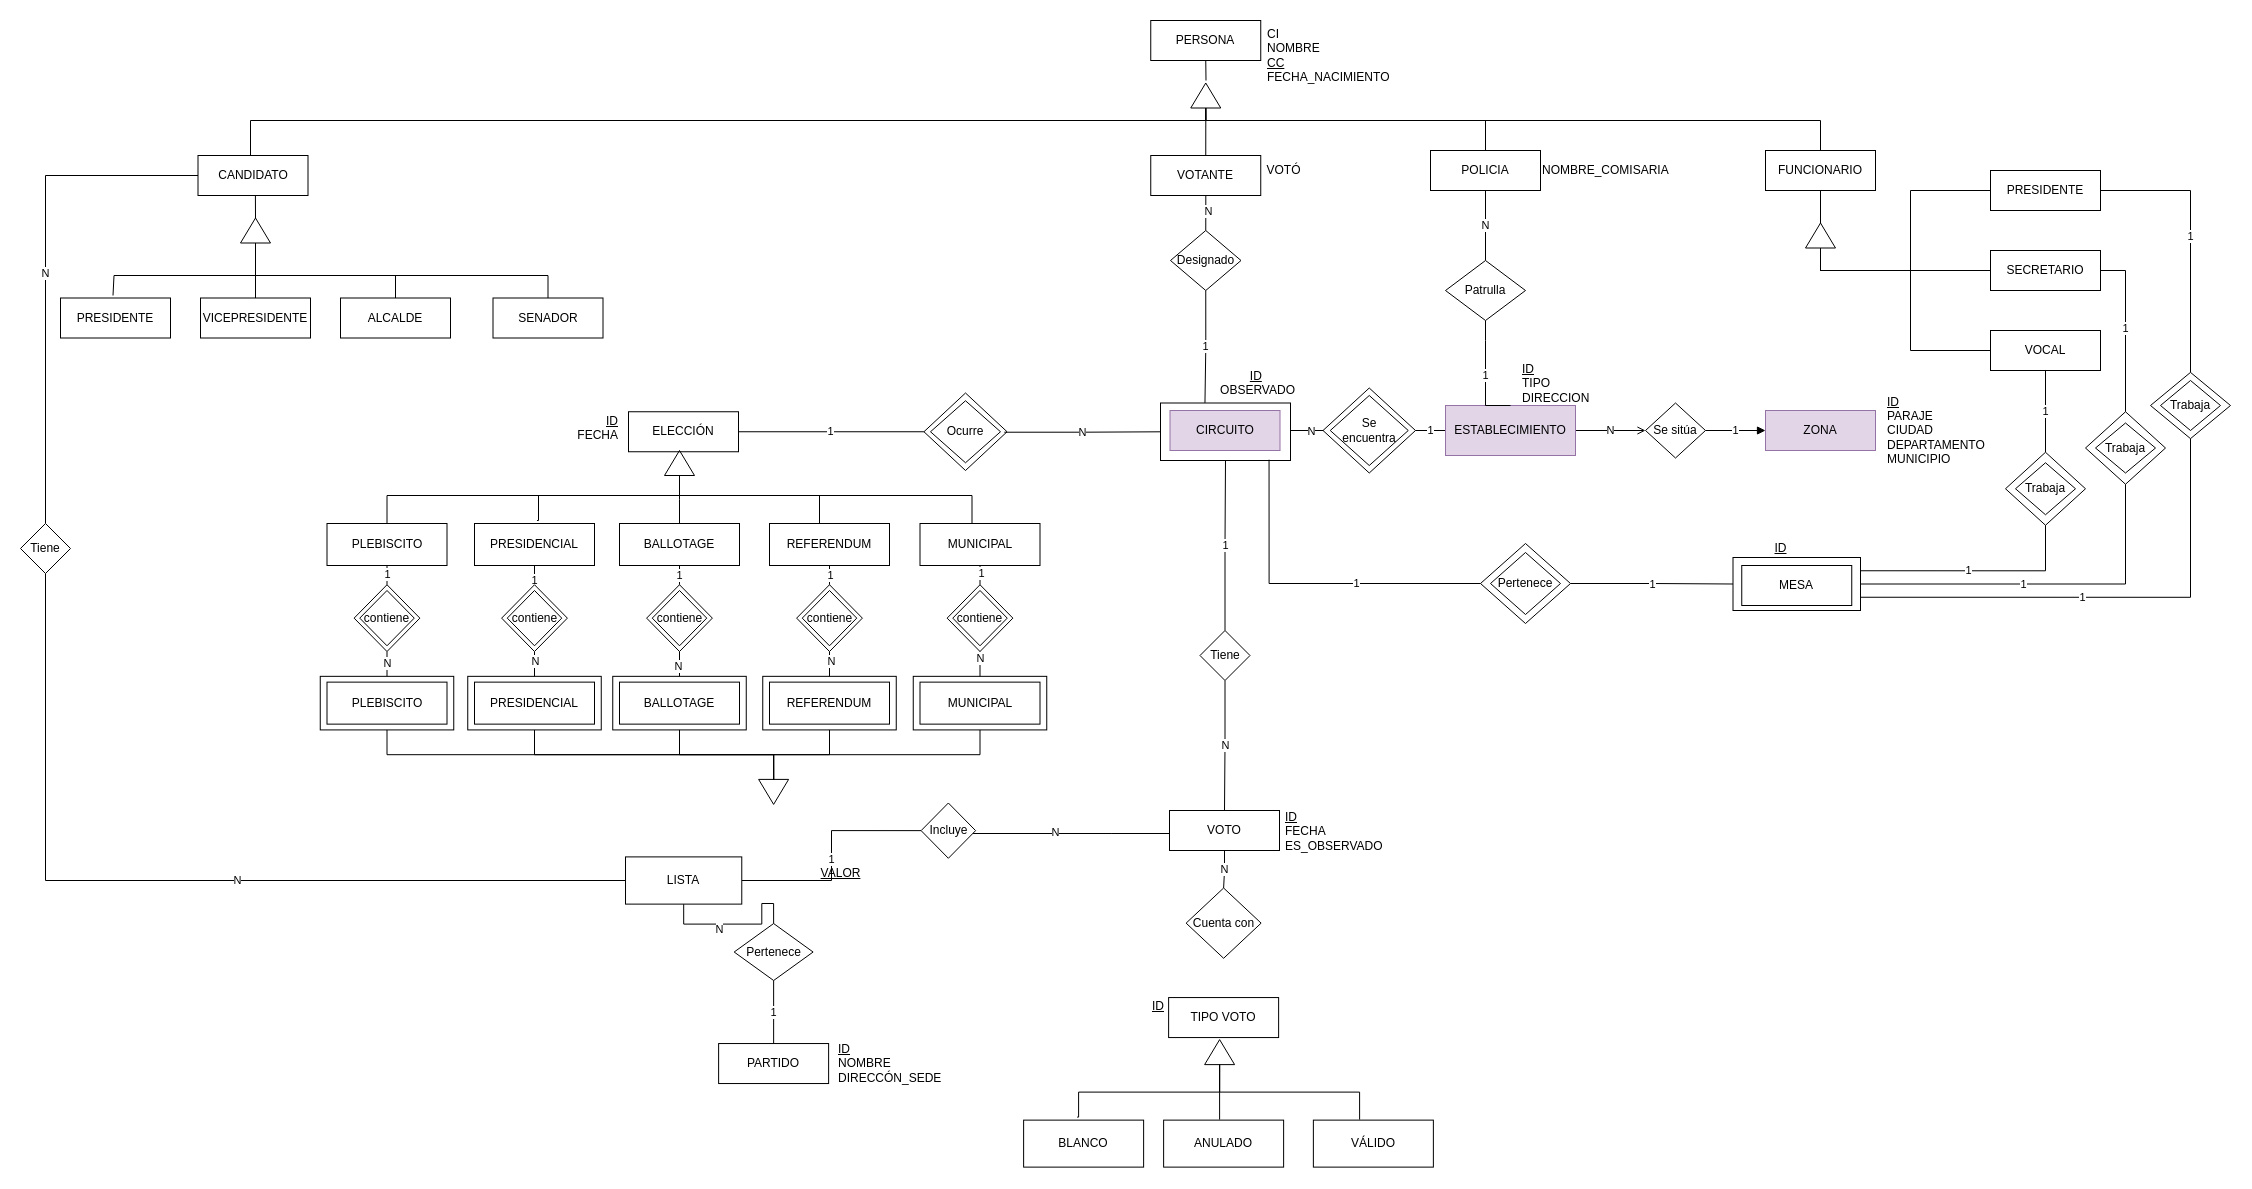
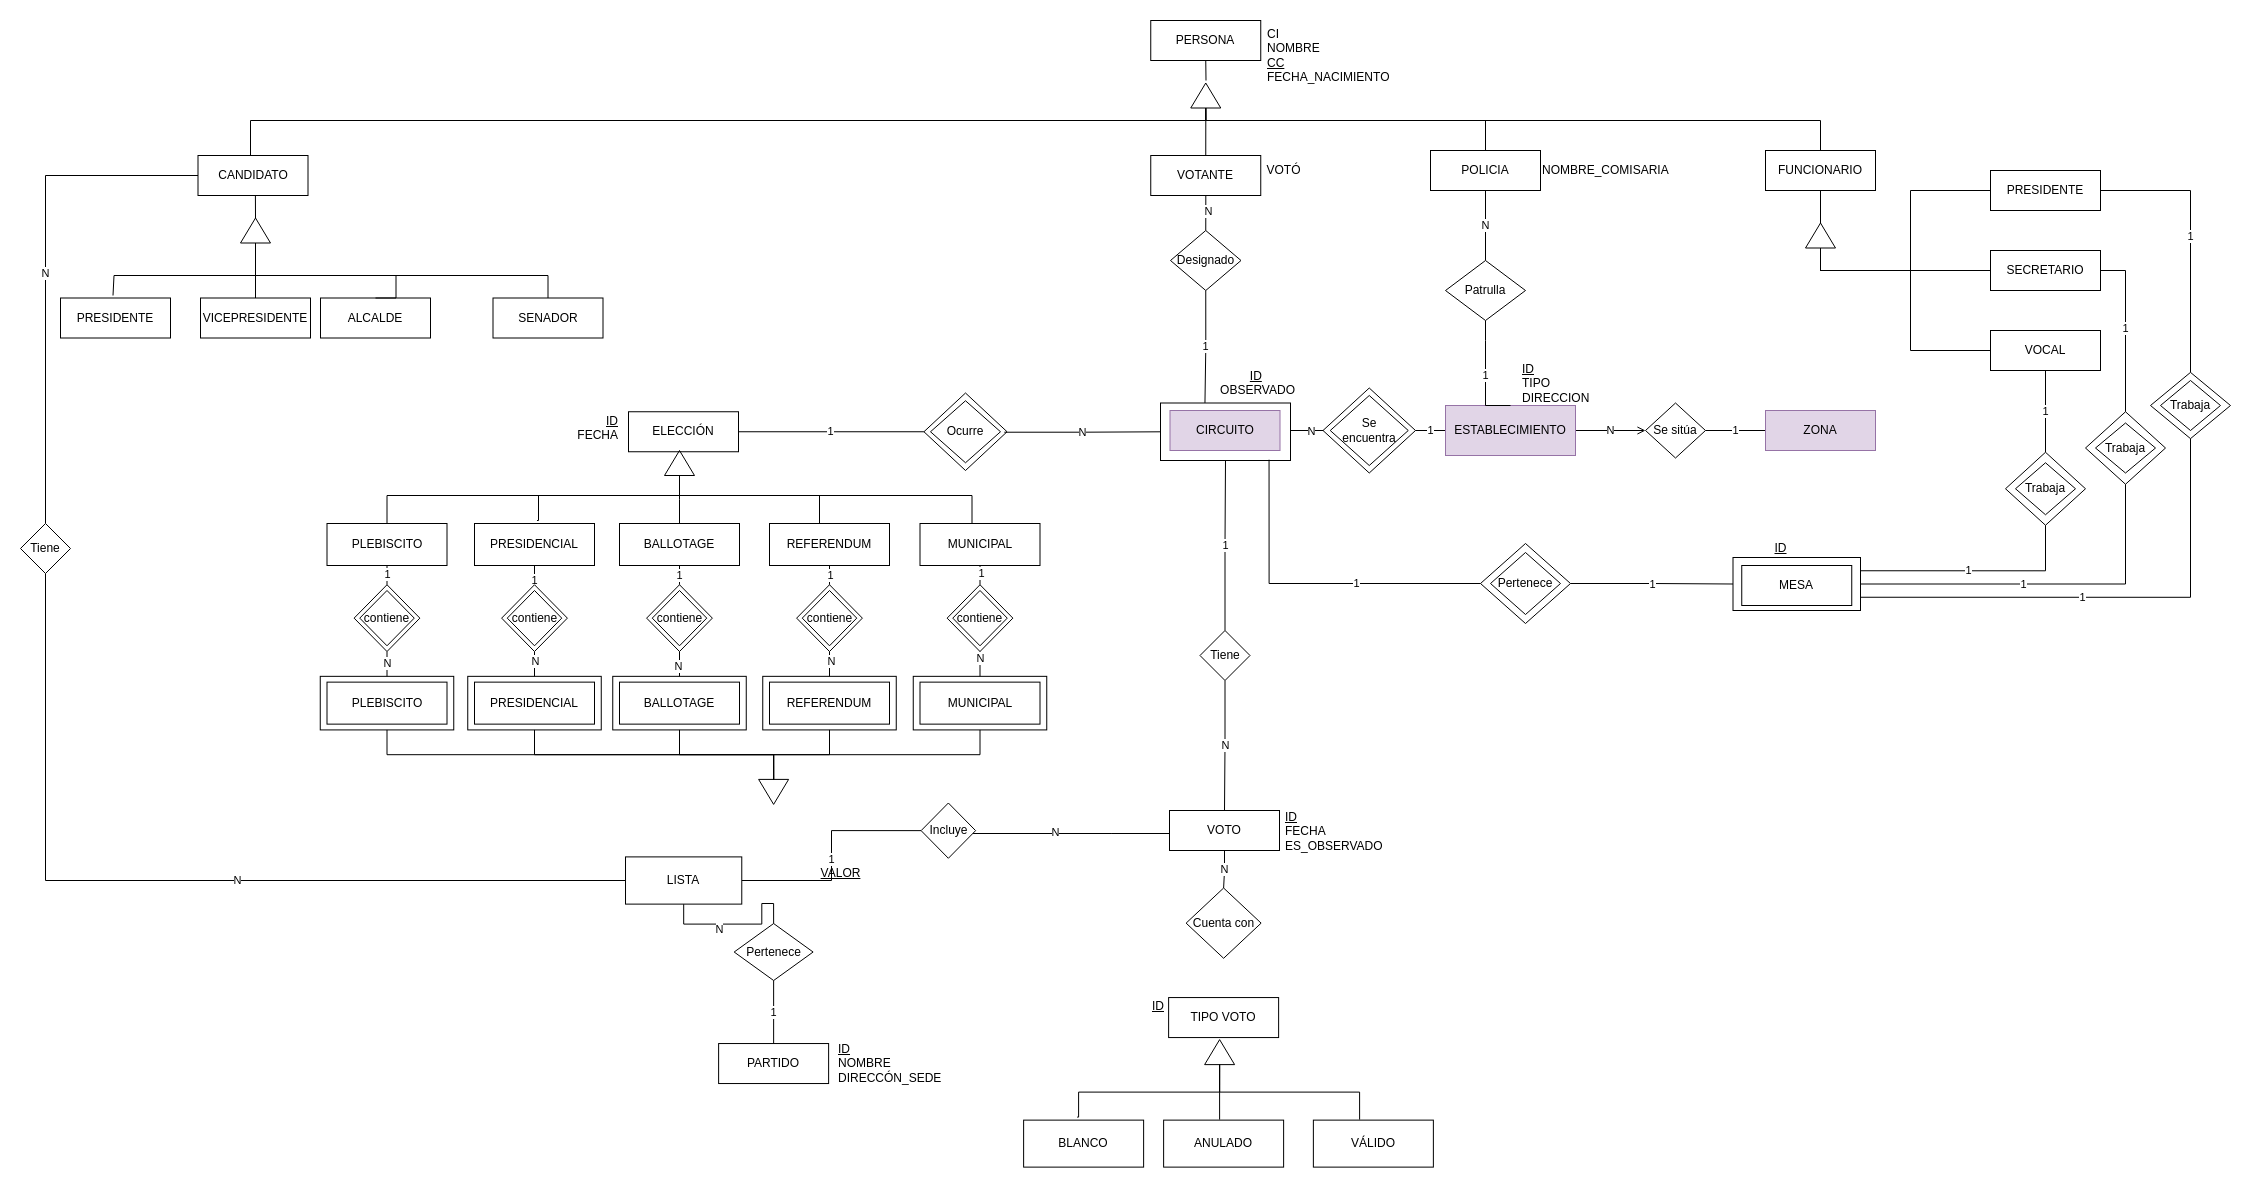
node "ALCALDE": moved (396, 318) -> (376, 318)
edge "Se sitúa" -> "ZONA": arrowhead block -> none
node "ID PARAJE CIUDAD DEPARTAMENTO MUNICIPIO": removed
